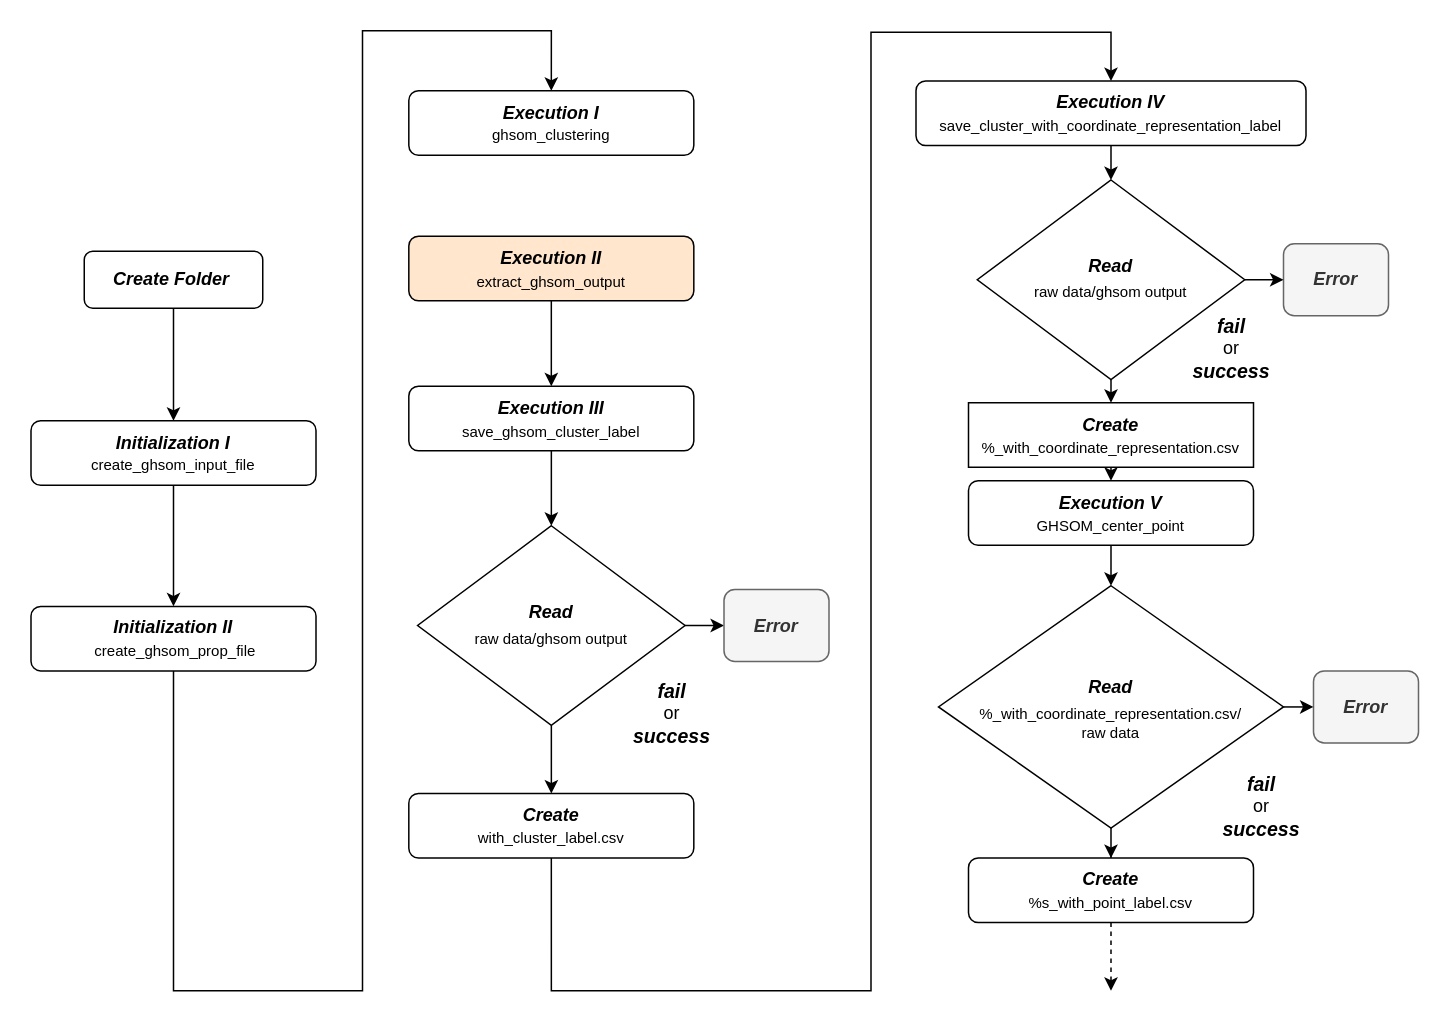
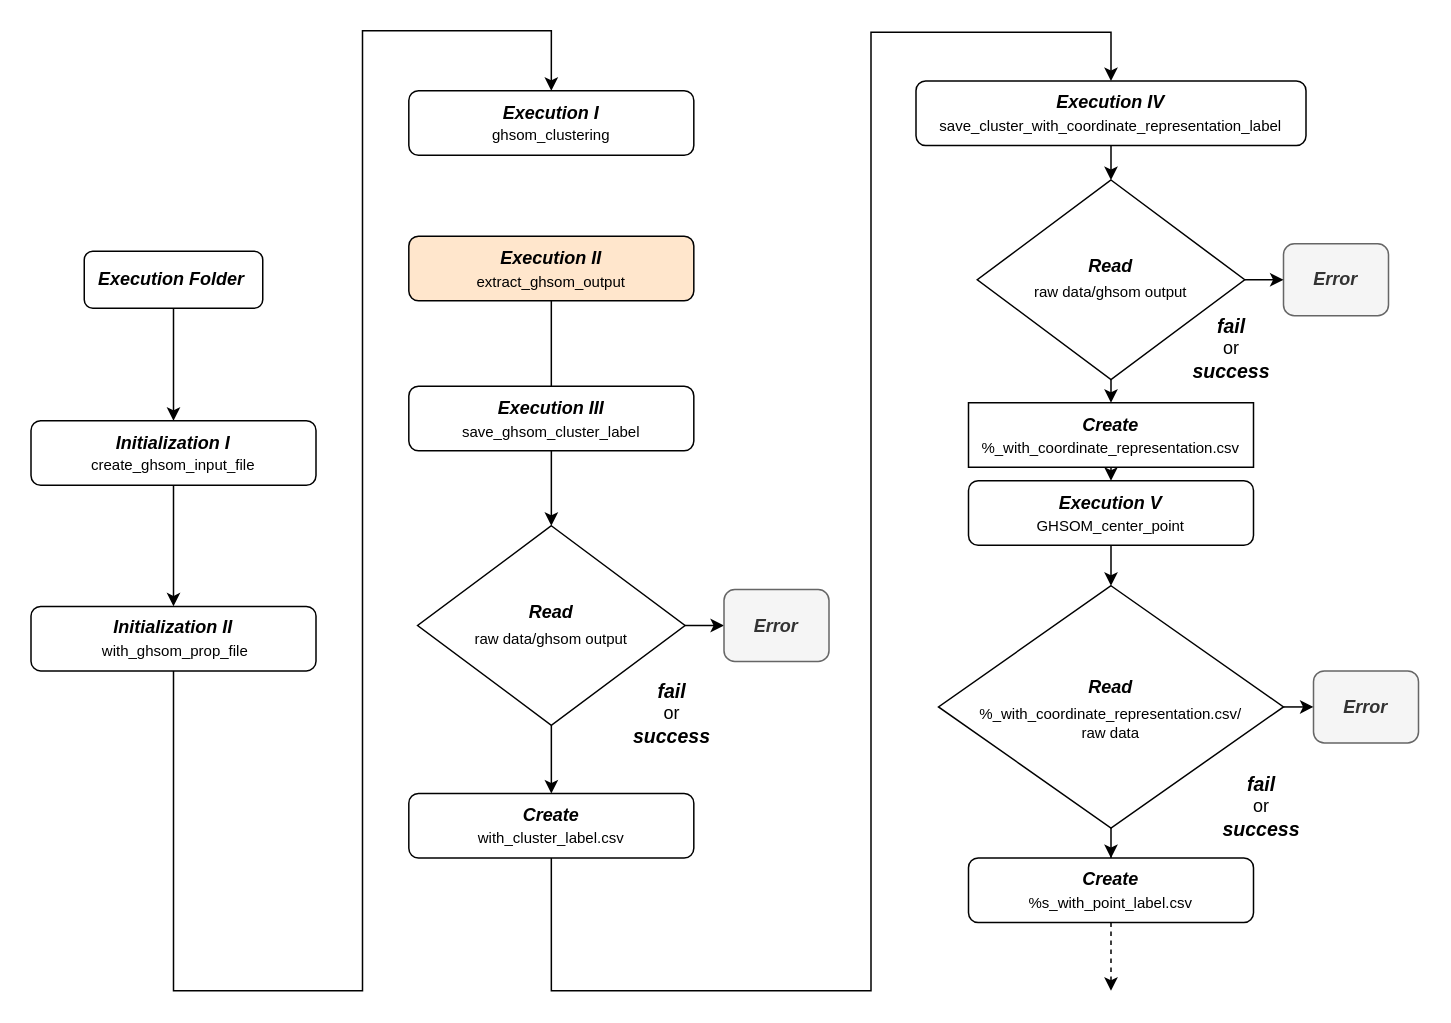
node "Create Folder": label "Create Folder" -> "Execution Folder"
edge "Execution II extract_ghsom_output" -> "Execution III save_ghsom_cluster_label": arrowhead classic -> none
node "Initialization II create_ghsom_prop_file": label "Initialization II create_ghsom_prop_file" -> "Initialization II with_ghsom_prop_file"
